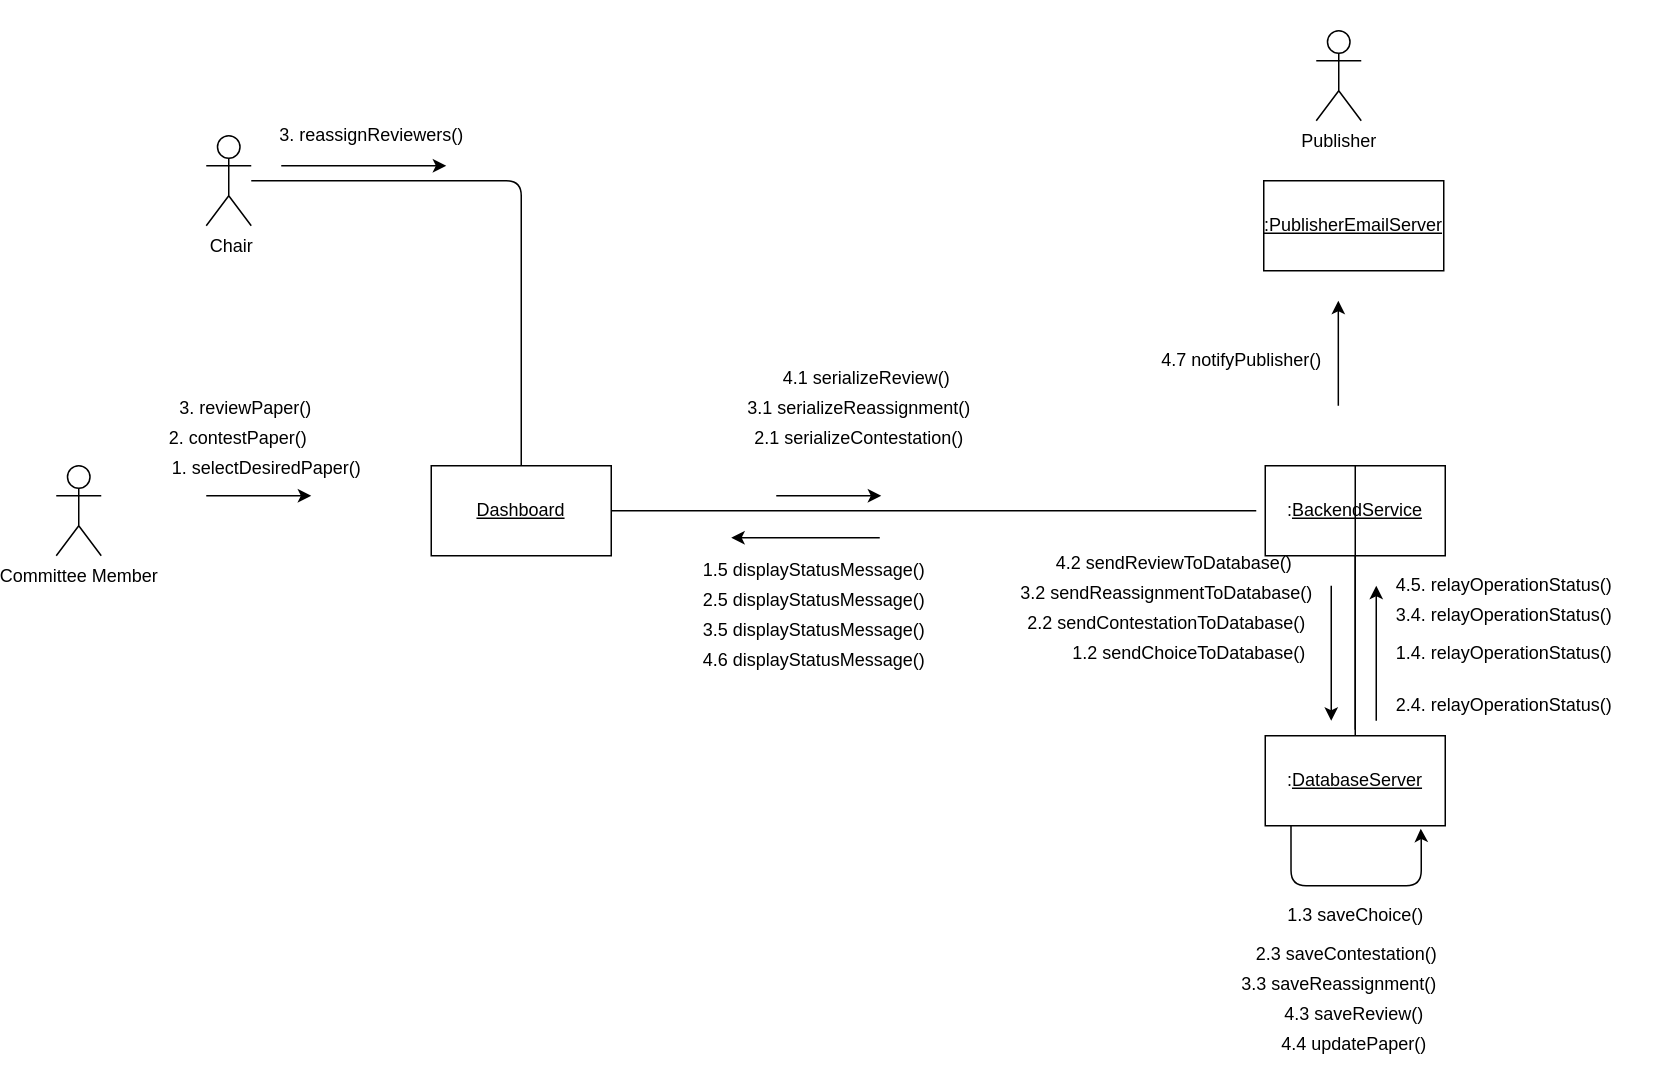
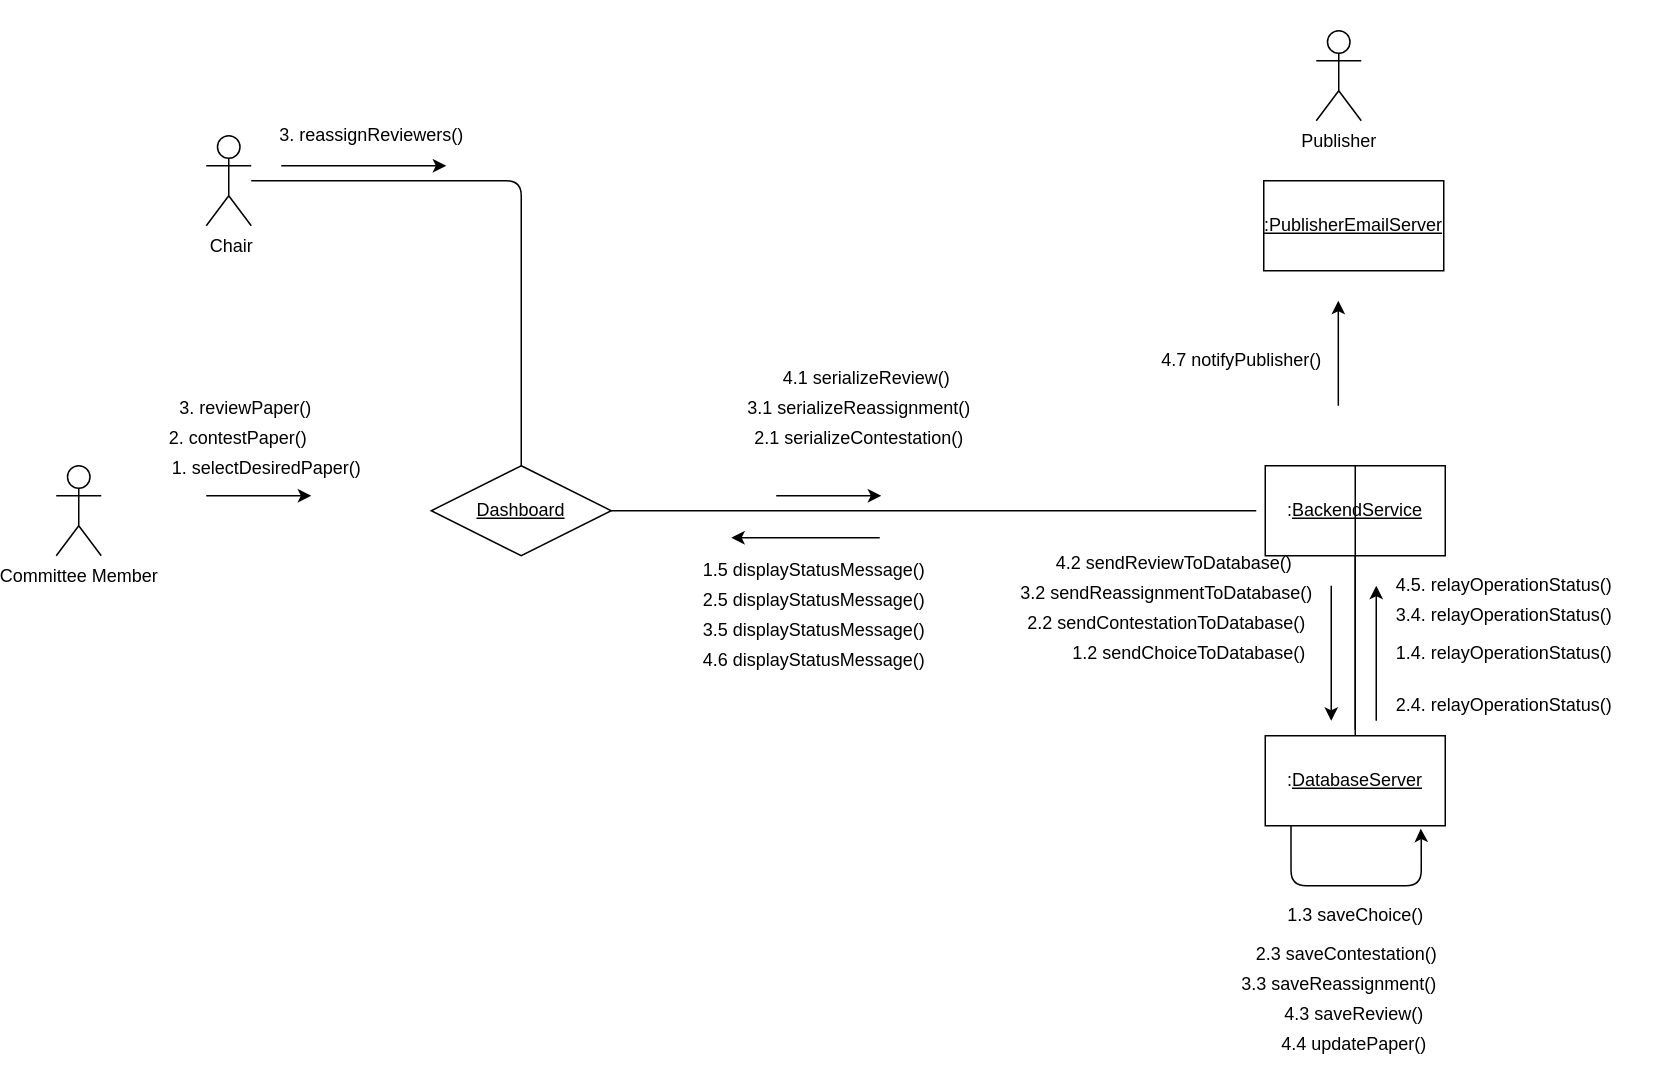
node "Dashboard": shape rectangle -> diamond
